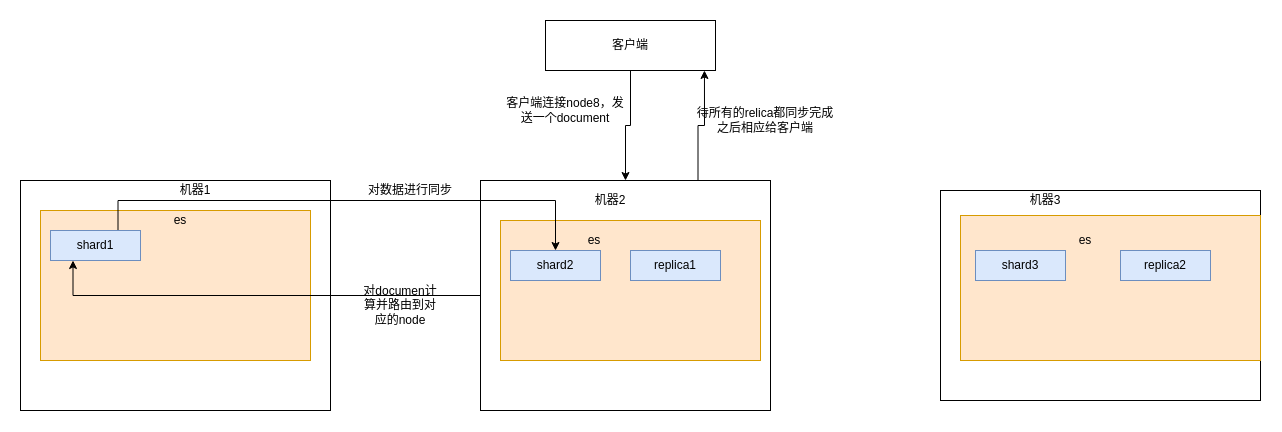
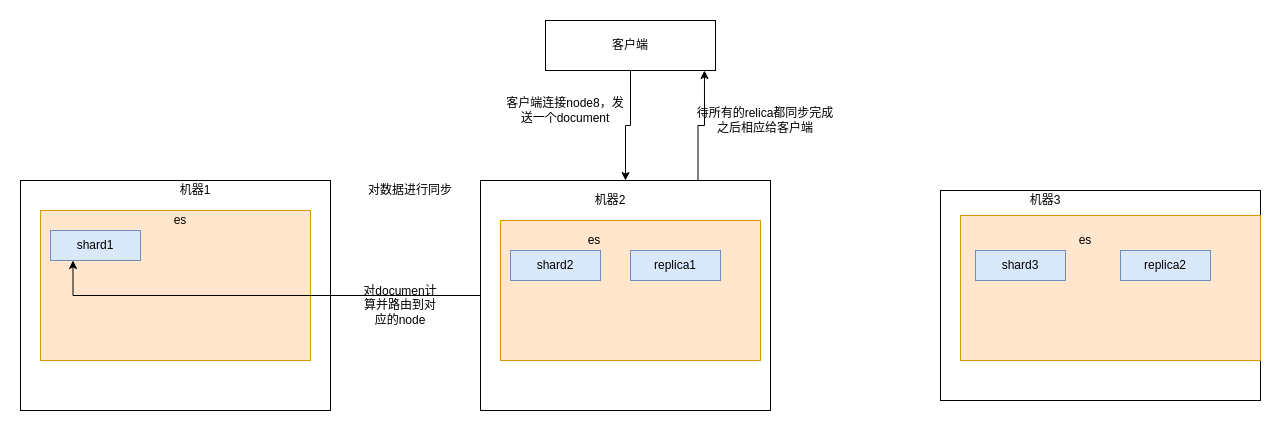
edge "shard1" -> "shard2": removed
